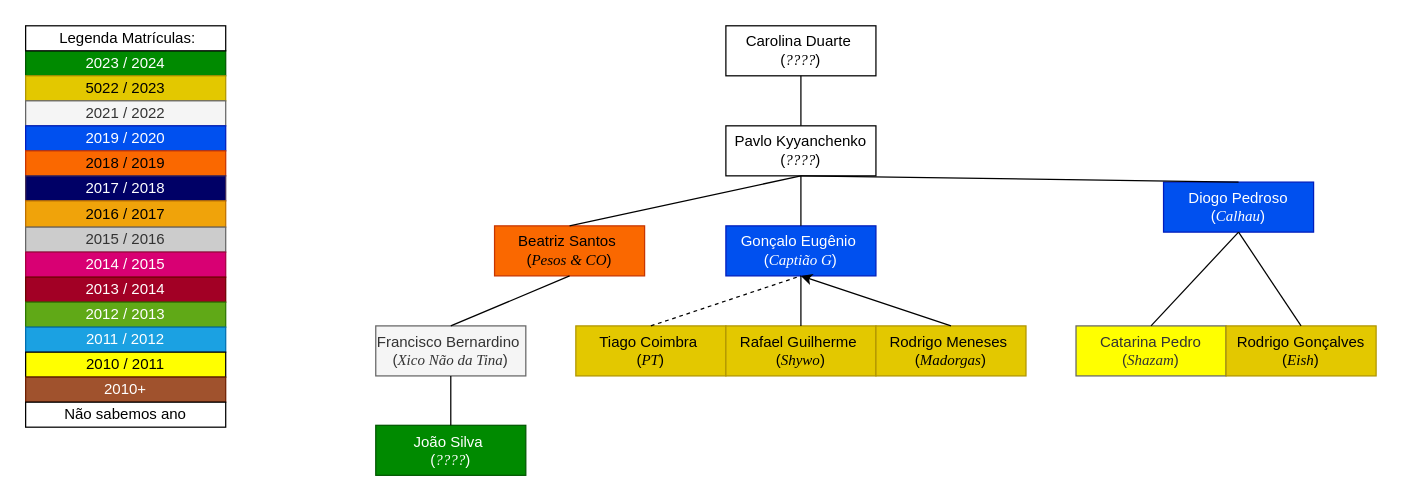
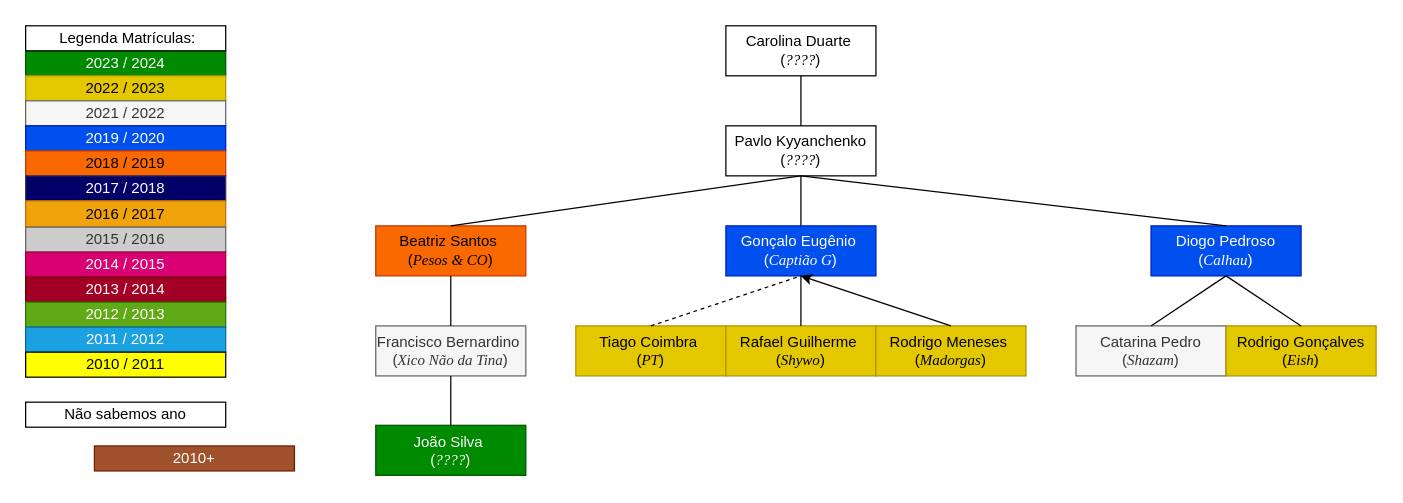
node "5022 / 2023": label "5022 / 2023" -> "2022 / 2023"
node "Diogo Pedroso (Calhau)": moved (1238, 207) -> (1226, 251)
node "Beatriz Santos (Pesos & CO)": moved (569, 251) -> (451, 251)
node "Catarina Pedro (Shazam)": fillcolor #ffff00 -> #f5f5f5
node "2010+": moved (126, 389) -> (194, 458)
